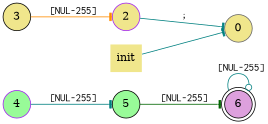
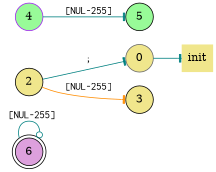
edge "3" -> "2": reversed
node "2": color purple -> black
edge "init" -> "0": reversed
edge "5" -> "6": removed, label "[NUL-255]"
